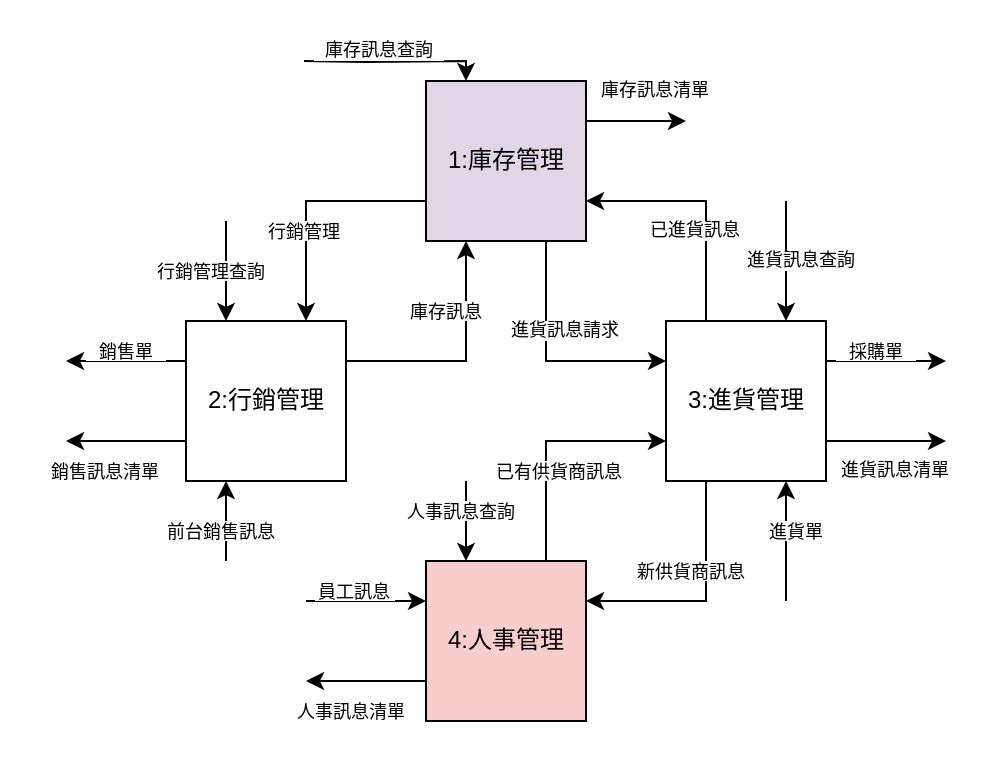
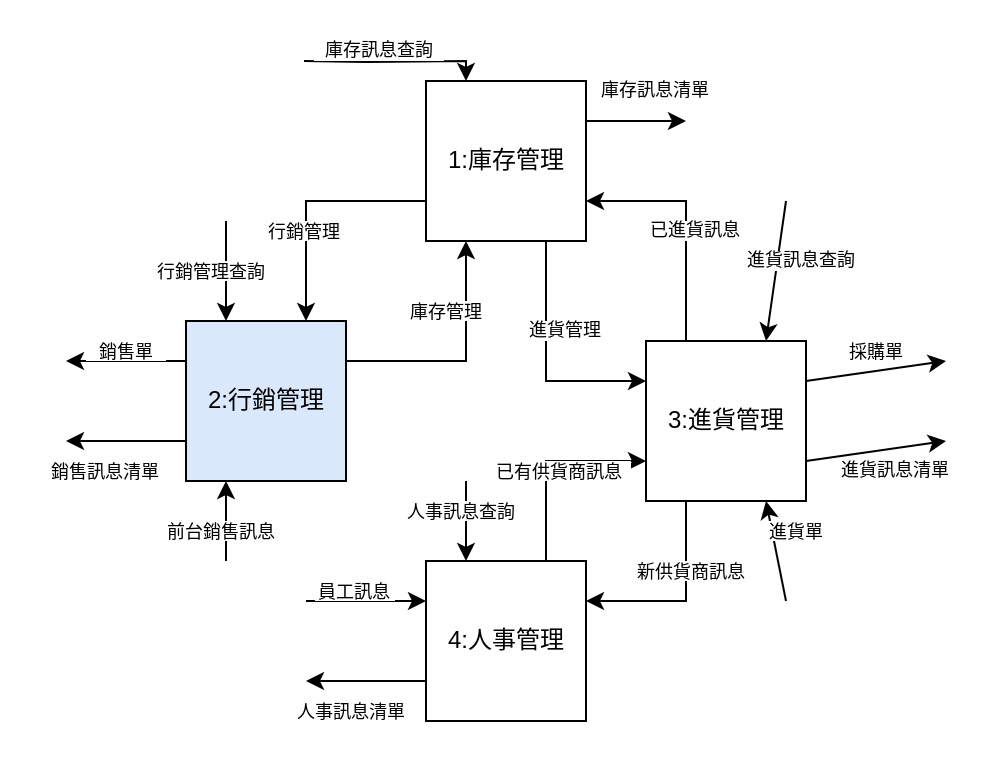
node "1:庫存管理": fillcolor #e1d5e7 -> #ffffff
node "庫存訊息": label "庫存訊息" -> "庫存管理"
node "進貨訊息請求": label "進貨訊息請求" -> "進貨管理"
node "2:行銷管理": fillcolor #ffffff -> #dae8fc
node "3:進貨管理": moved (746, 401) -> (726, 421)
node "4:人事管理": fillcolor #f8cecc -> #ffffff
